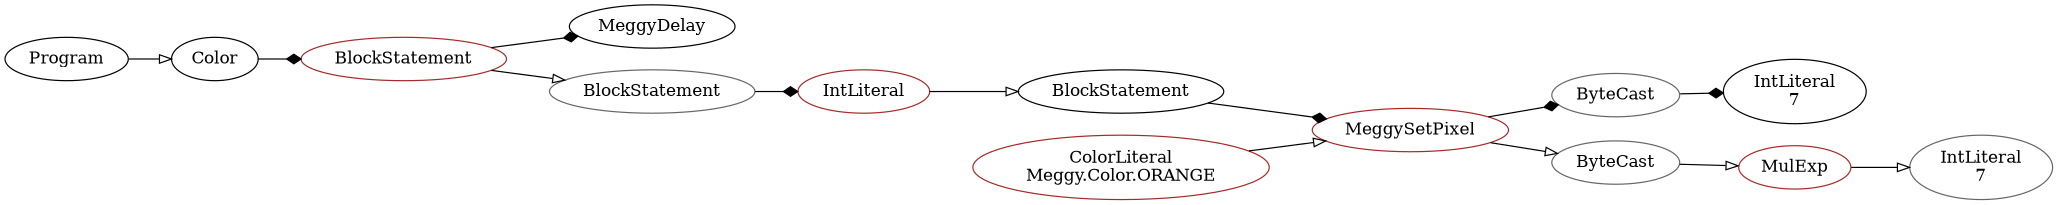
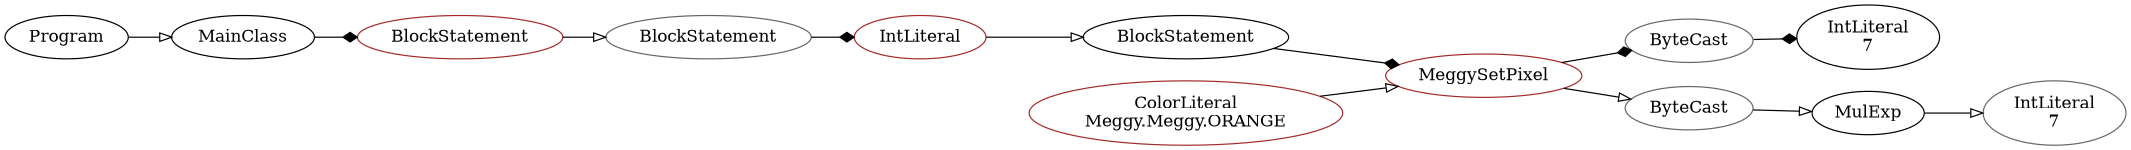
node "MeggyDelay": removed
node "Color": label "Color" -> "MainClass"
node "ColorLiteral Meggy.Color.ORANGE": label "ColorLiteral Meggy.Color.ORANGE" -> "ColorLiteral Meggy.Meggy.ORANGE"
node "MulExp": color brown -> black
